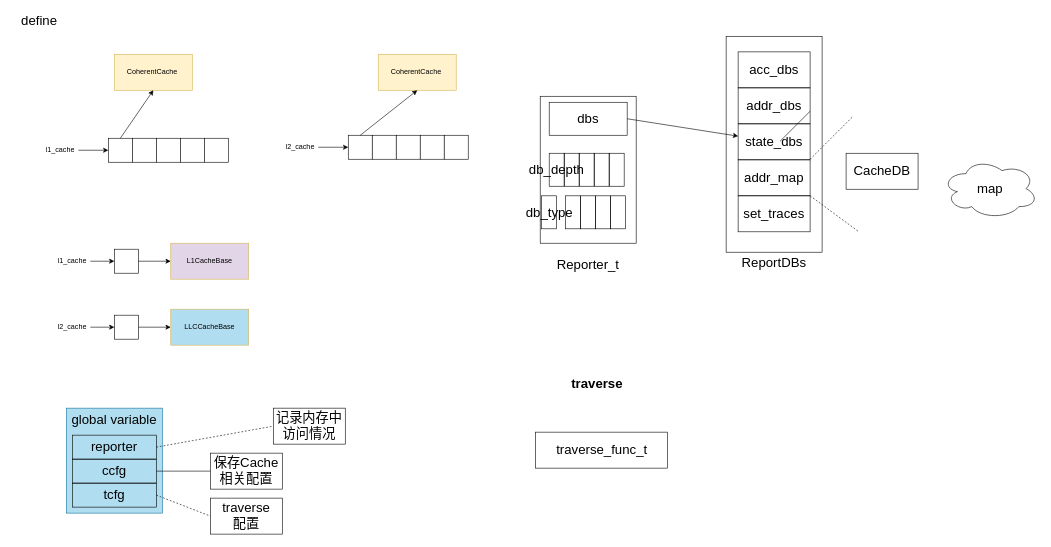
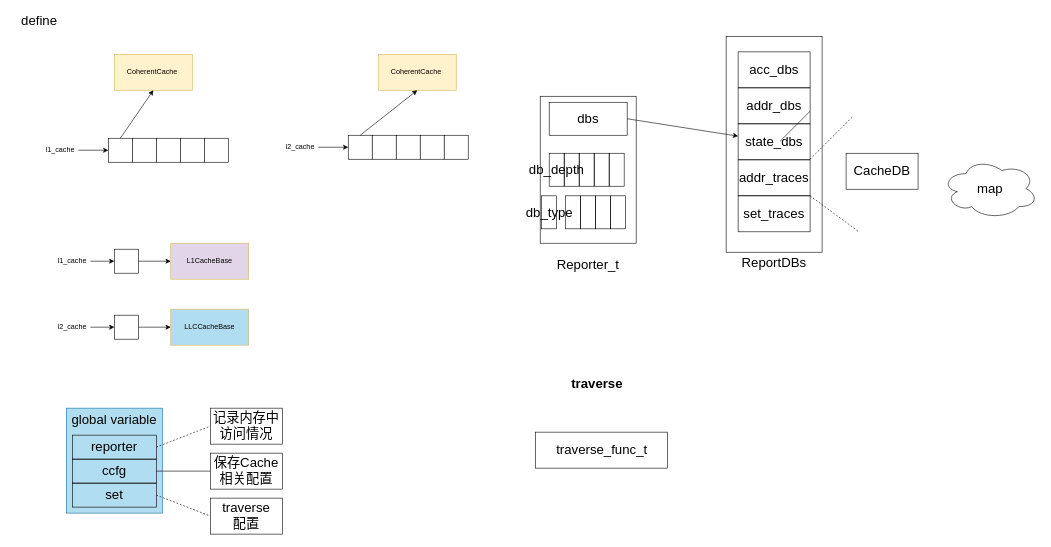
node "addr_map": label "addr_map" -> "addr_traces"
node "记录内存中访问情况": moved (309, 426) -> (246, 426)
node "tcfg": label "tcfg" -> "set"
